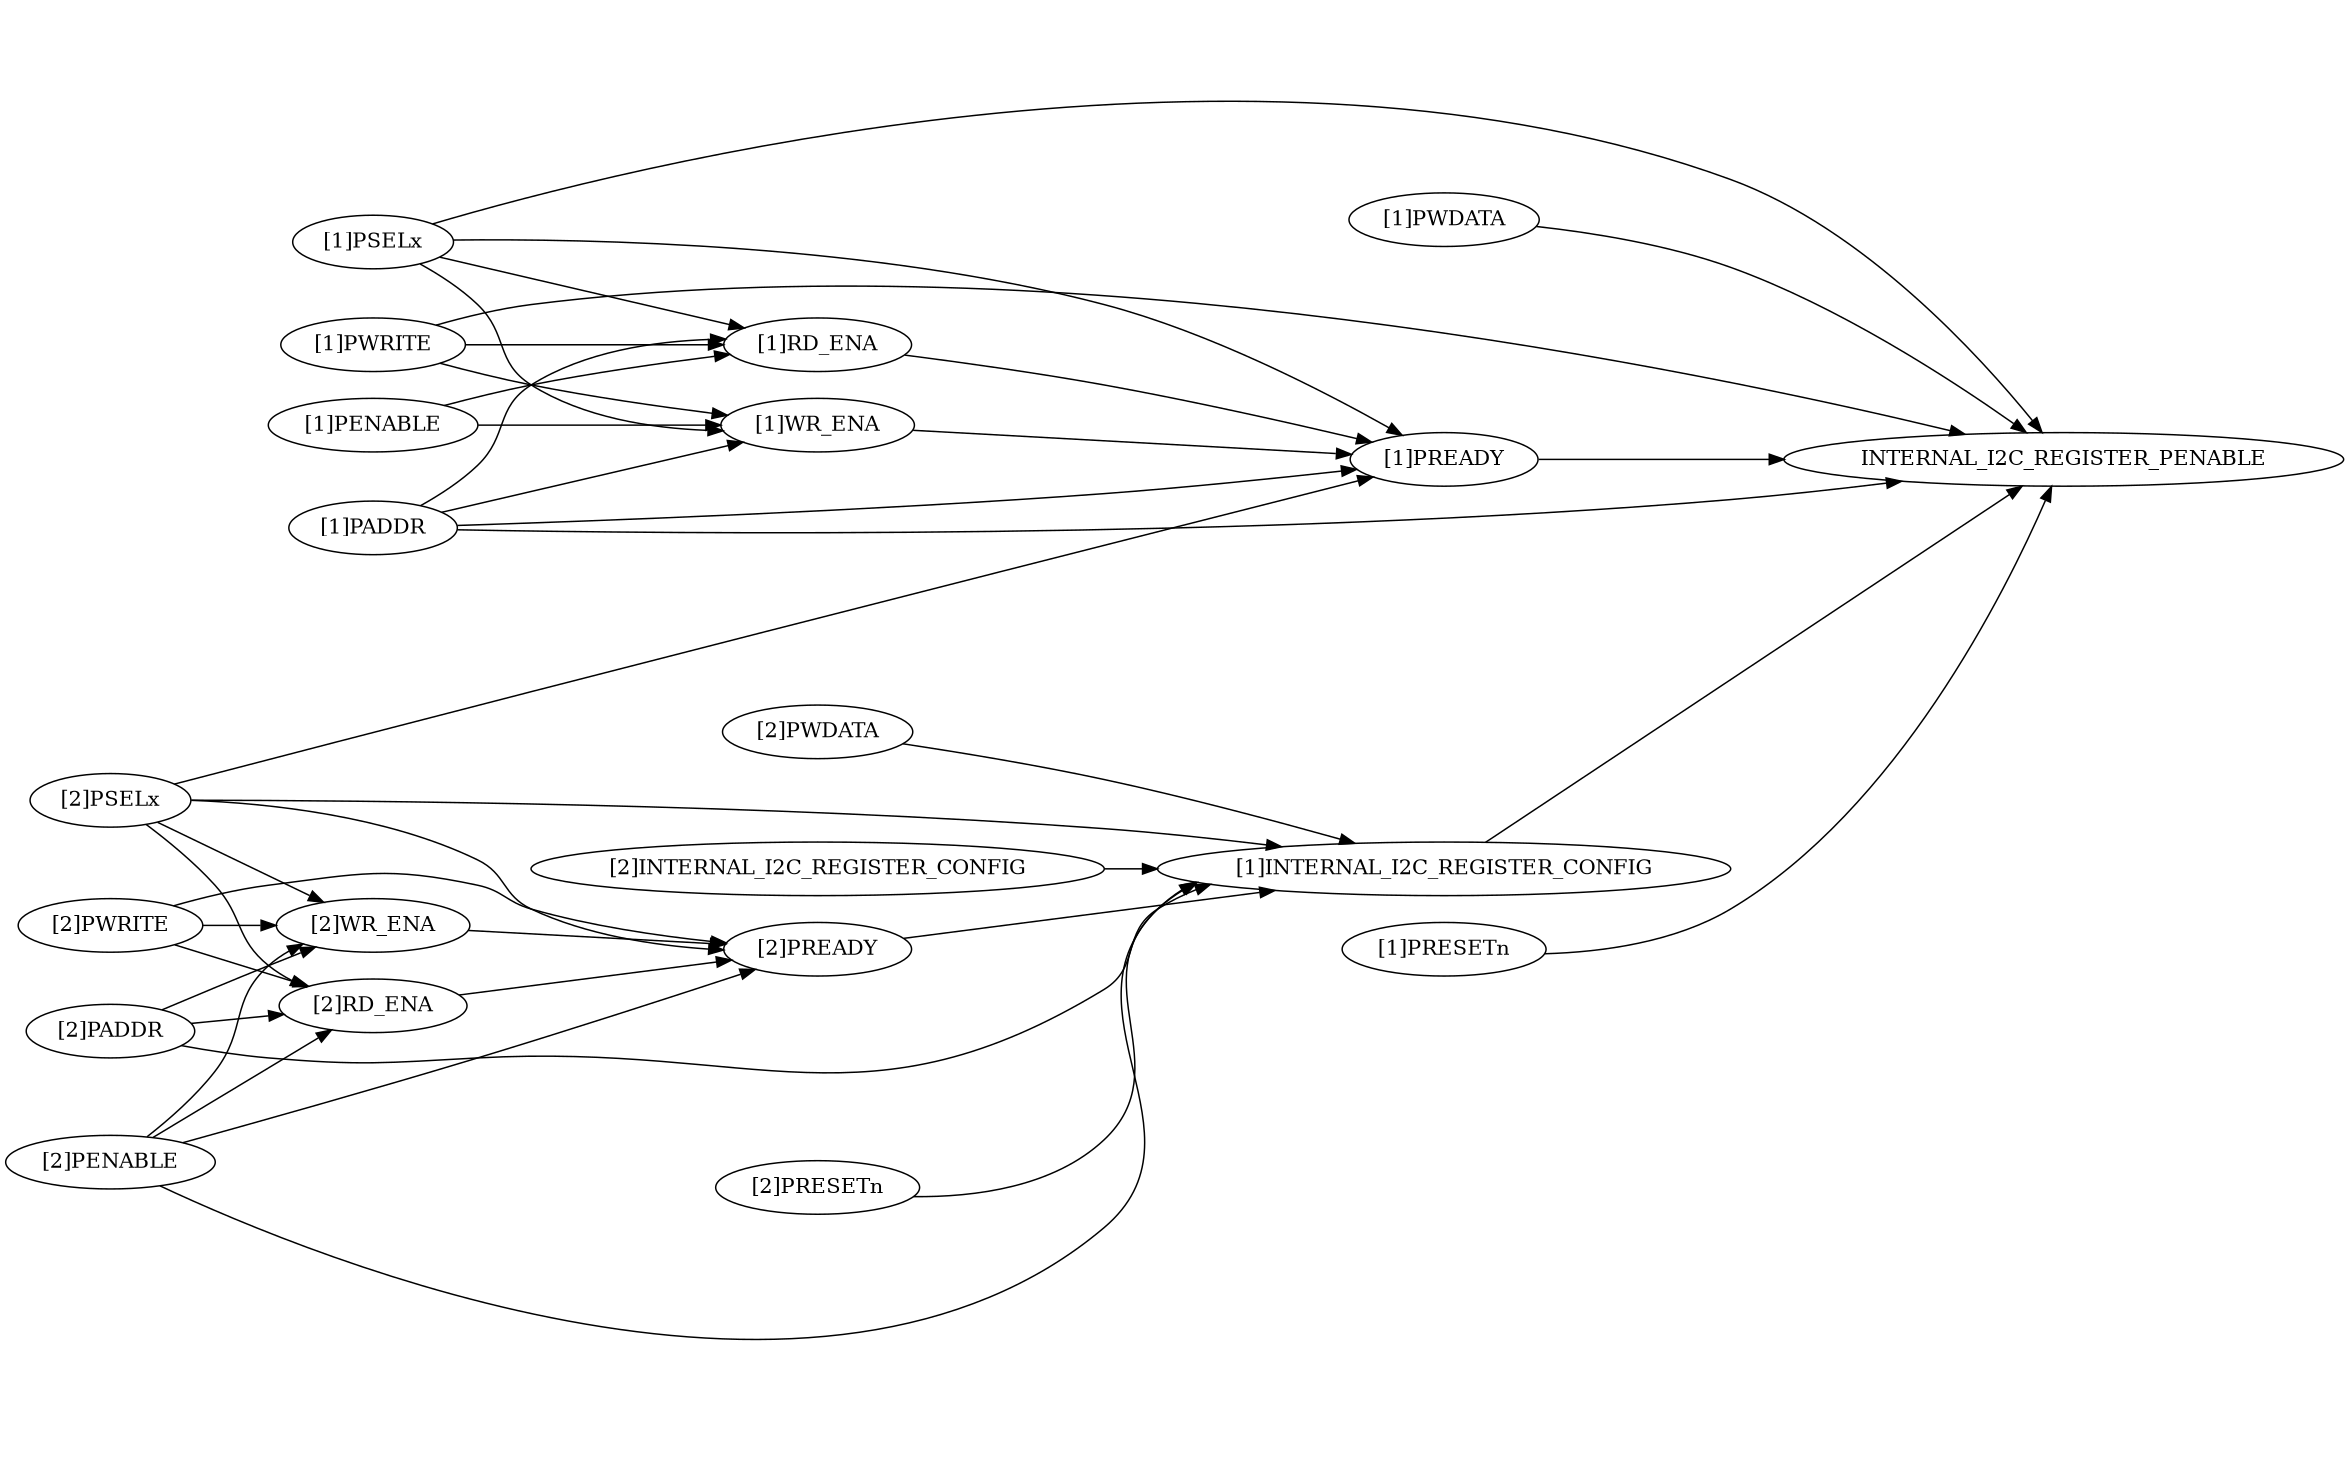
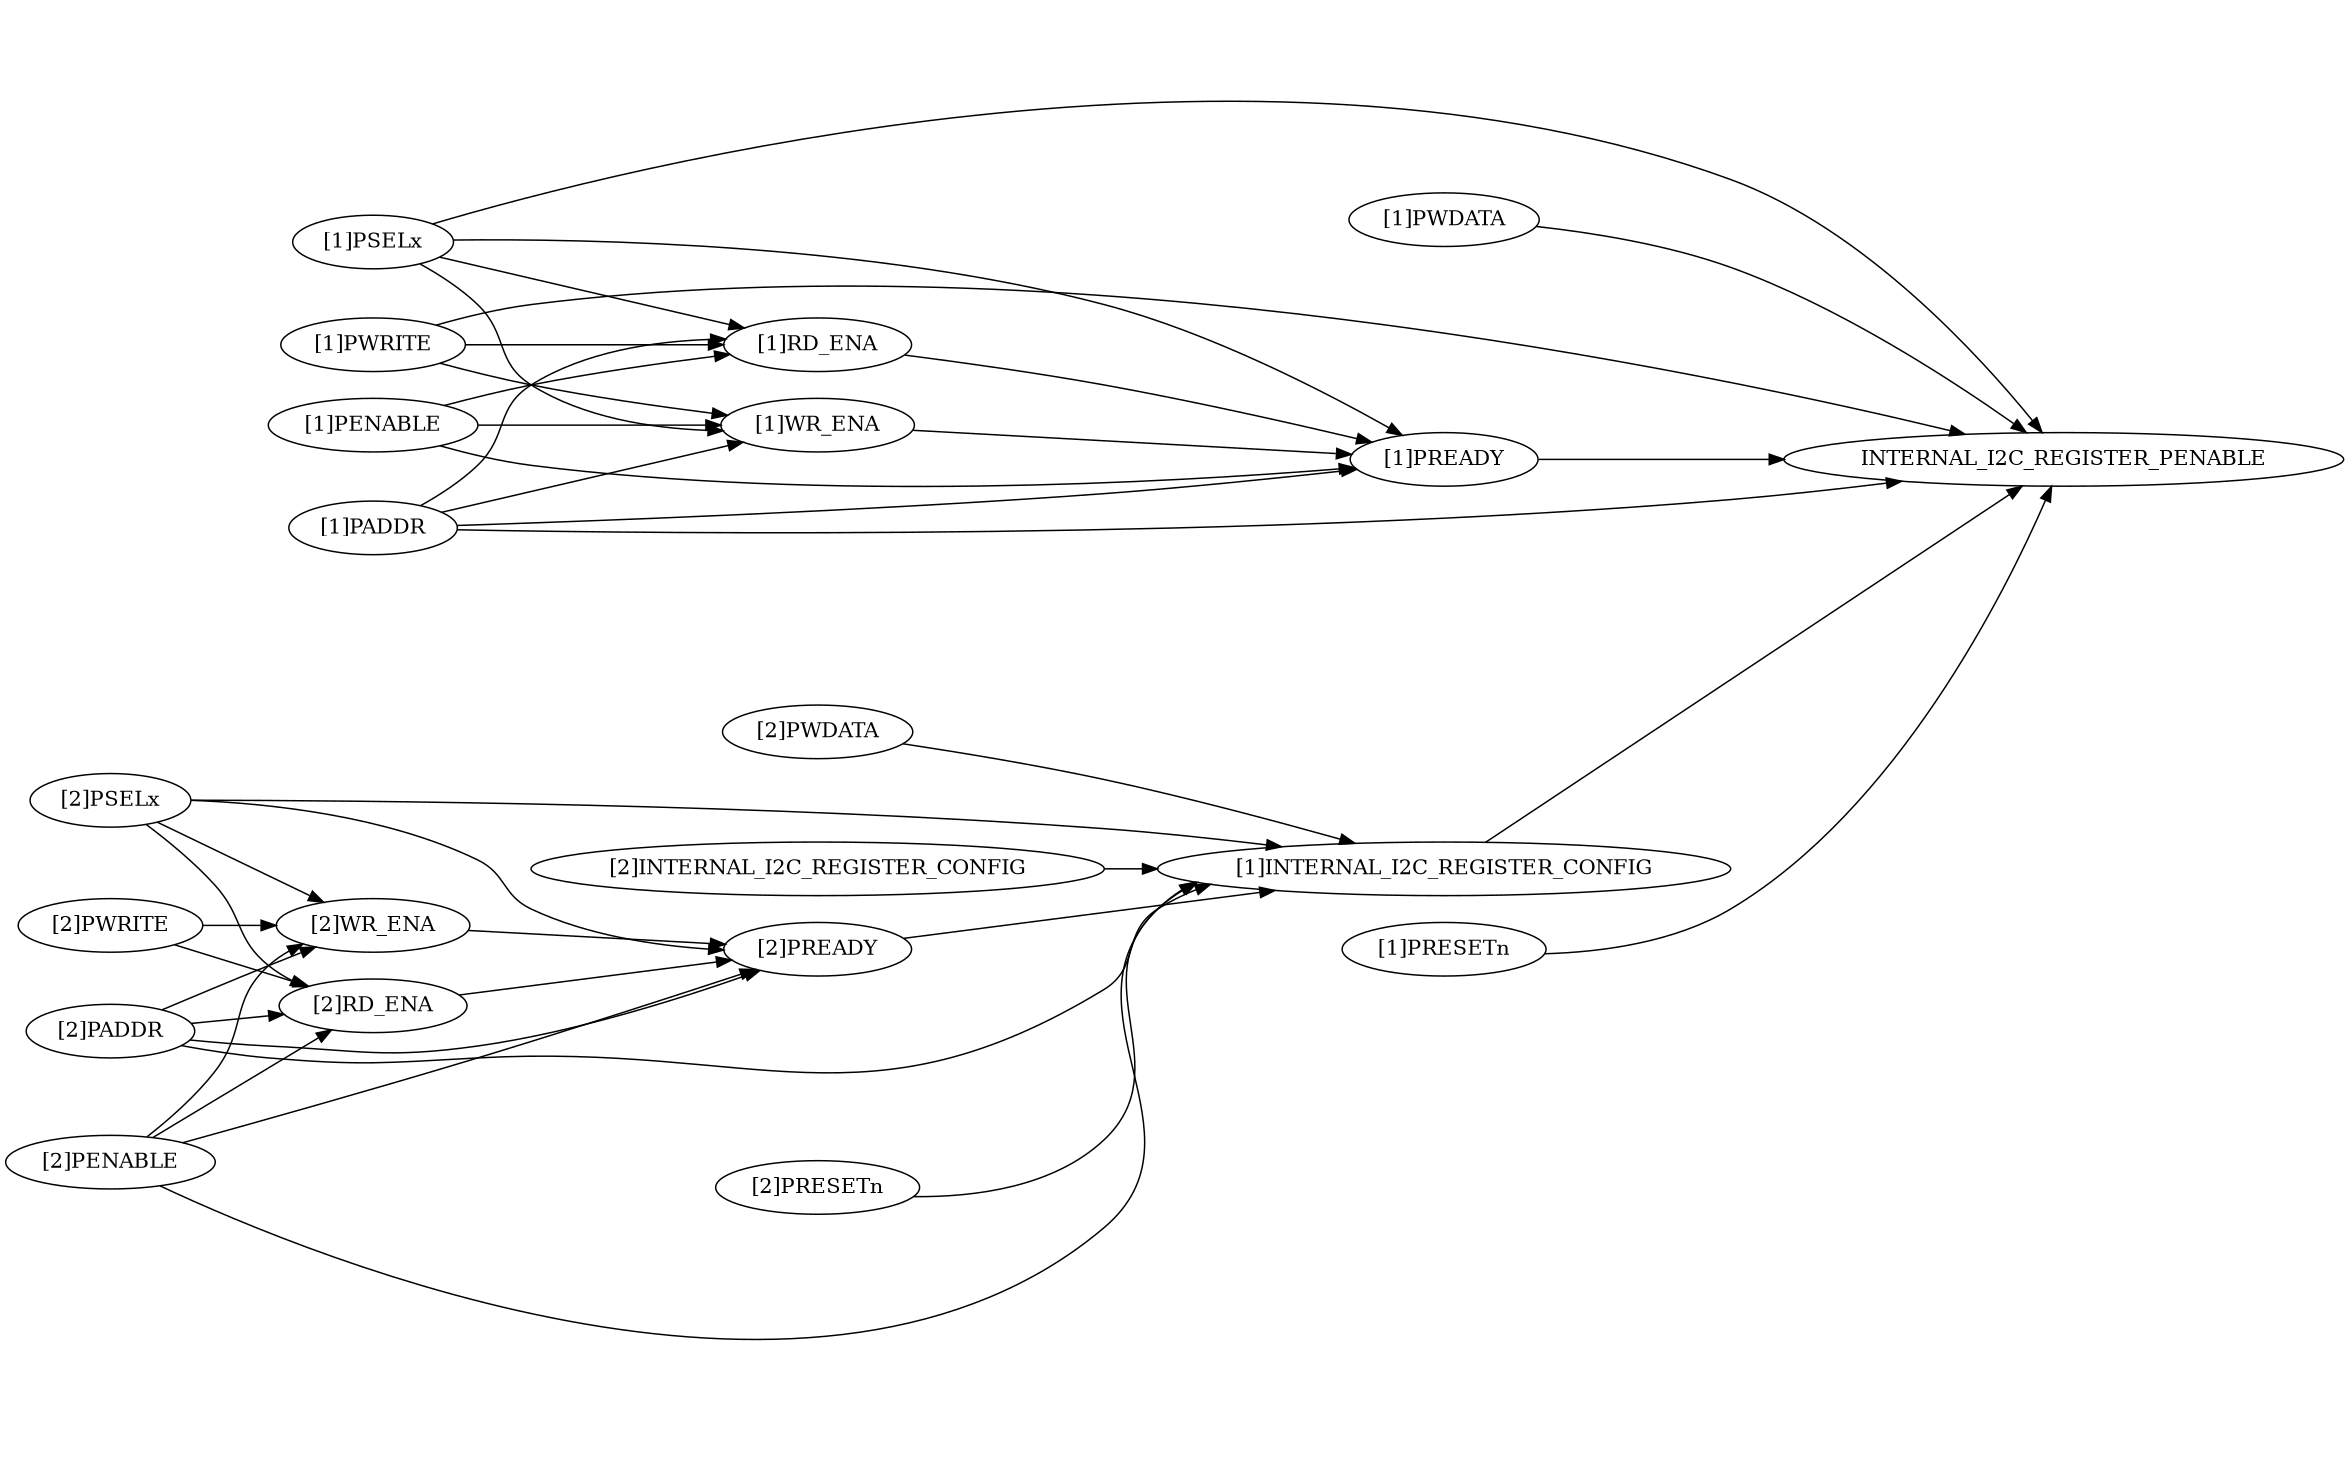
edge "[2]PSELx" -> "[1]PREADY": now "[1]PENABLE" -> "[1]PREADY"
edge "[2]PWRITE" -> "[2]PREADY": now "[2]PADDR" -> "[2]PREADY"
